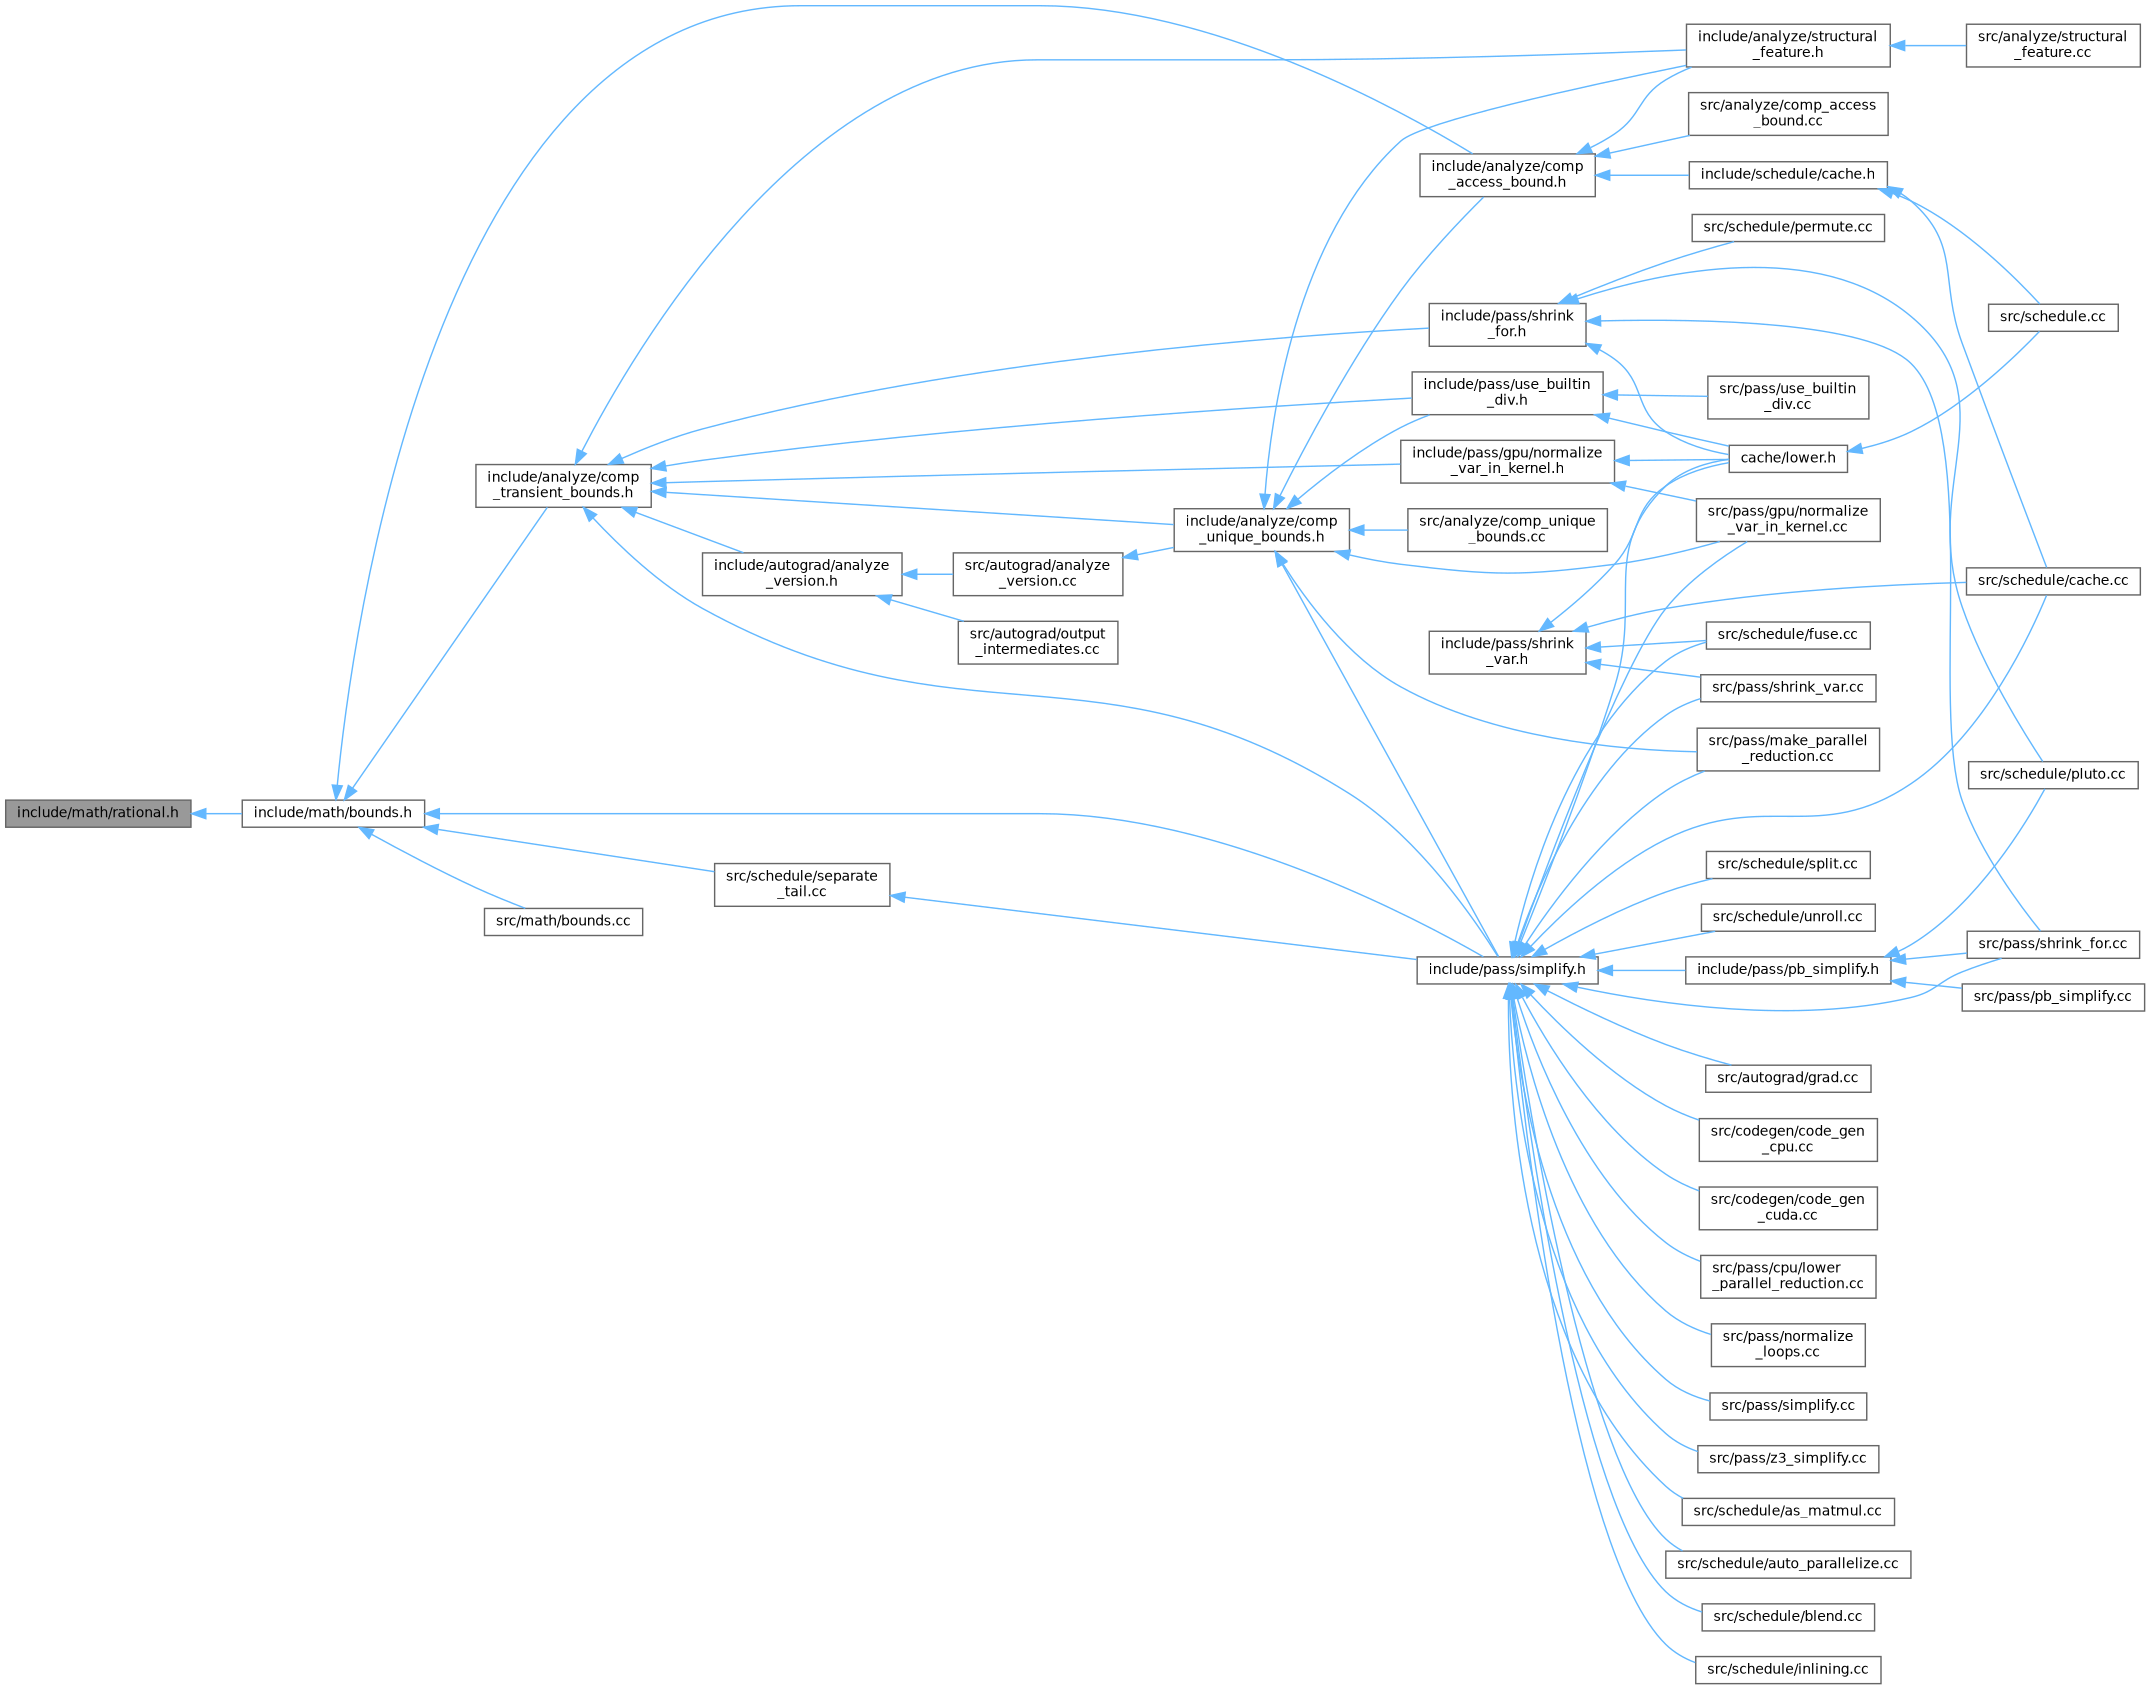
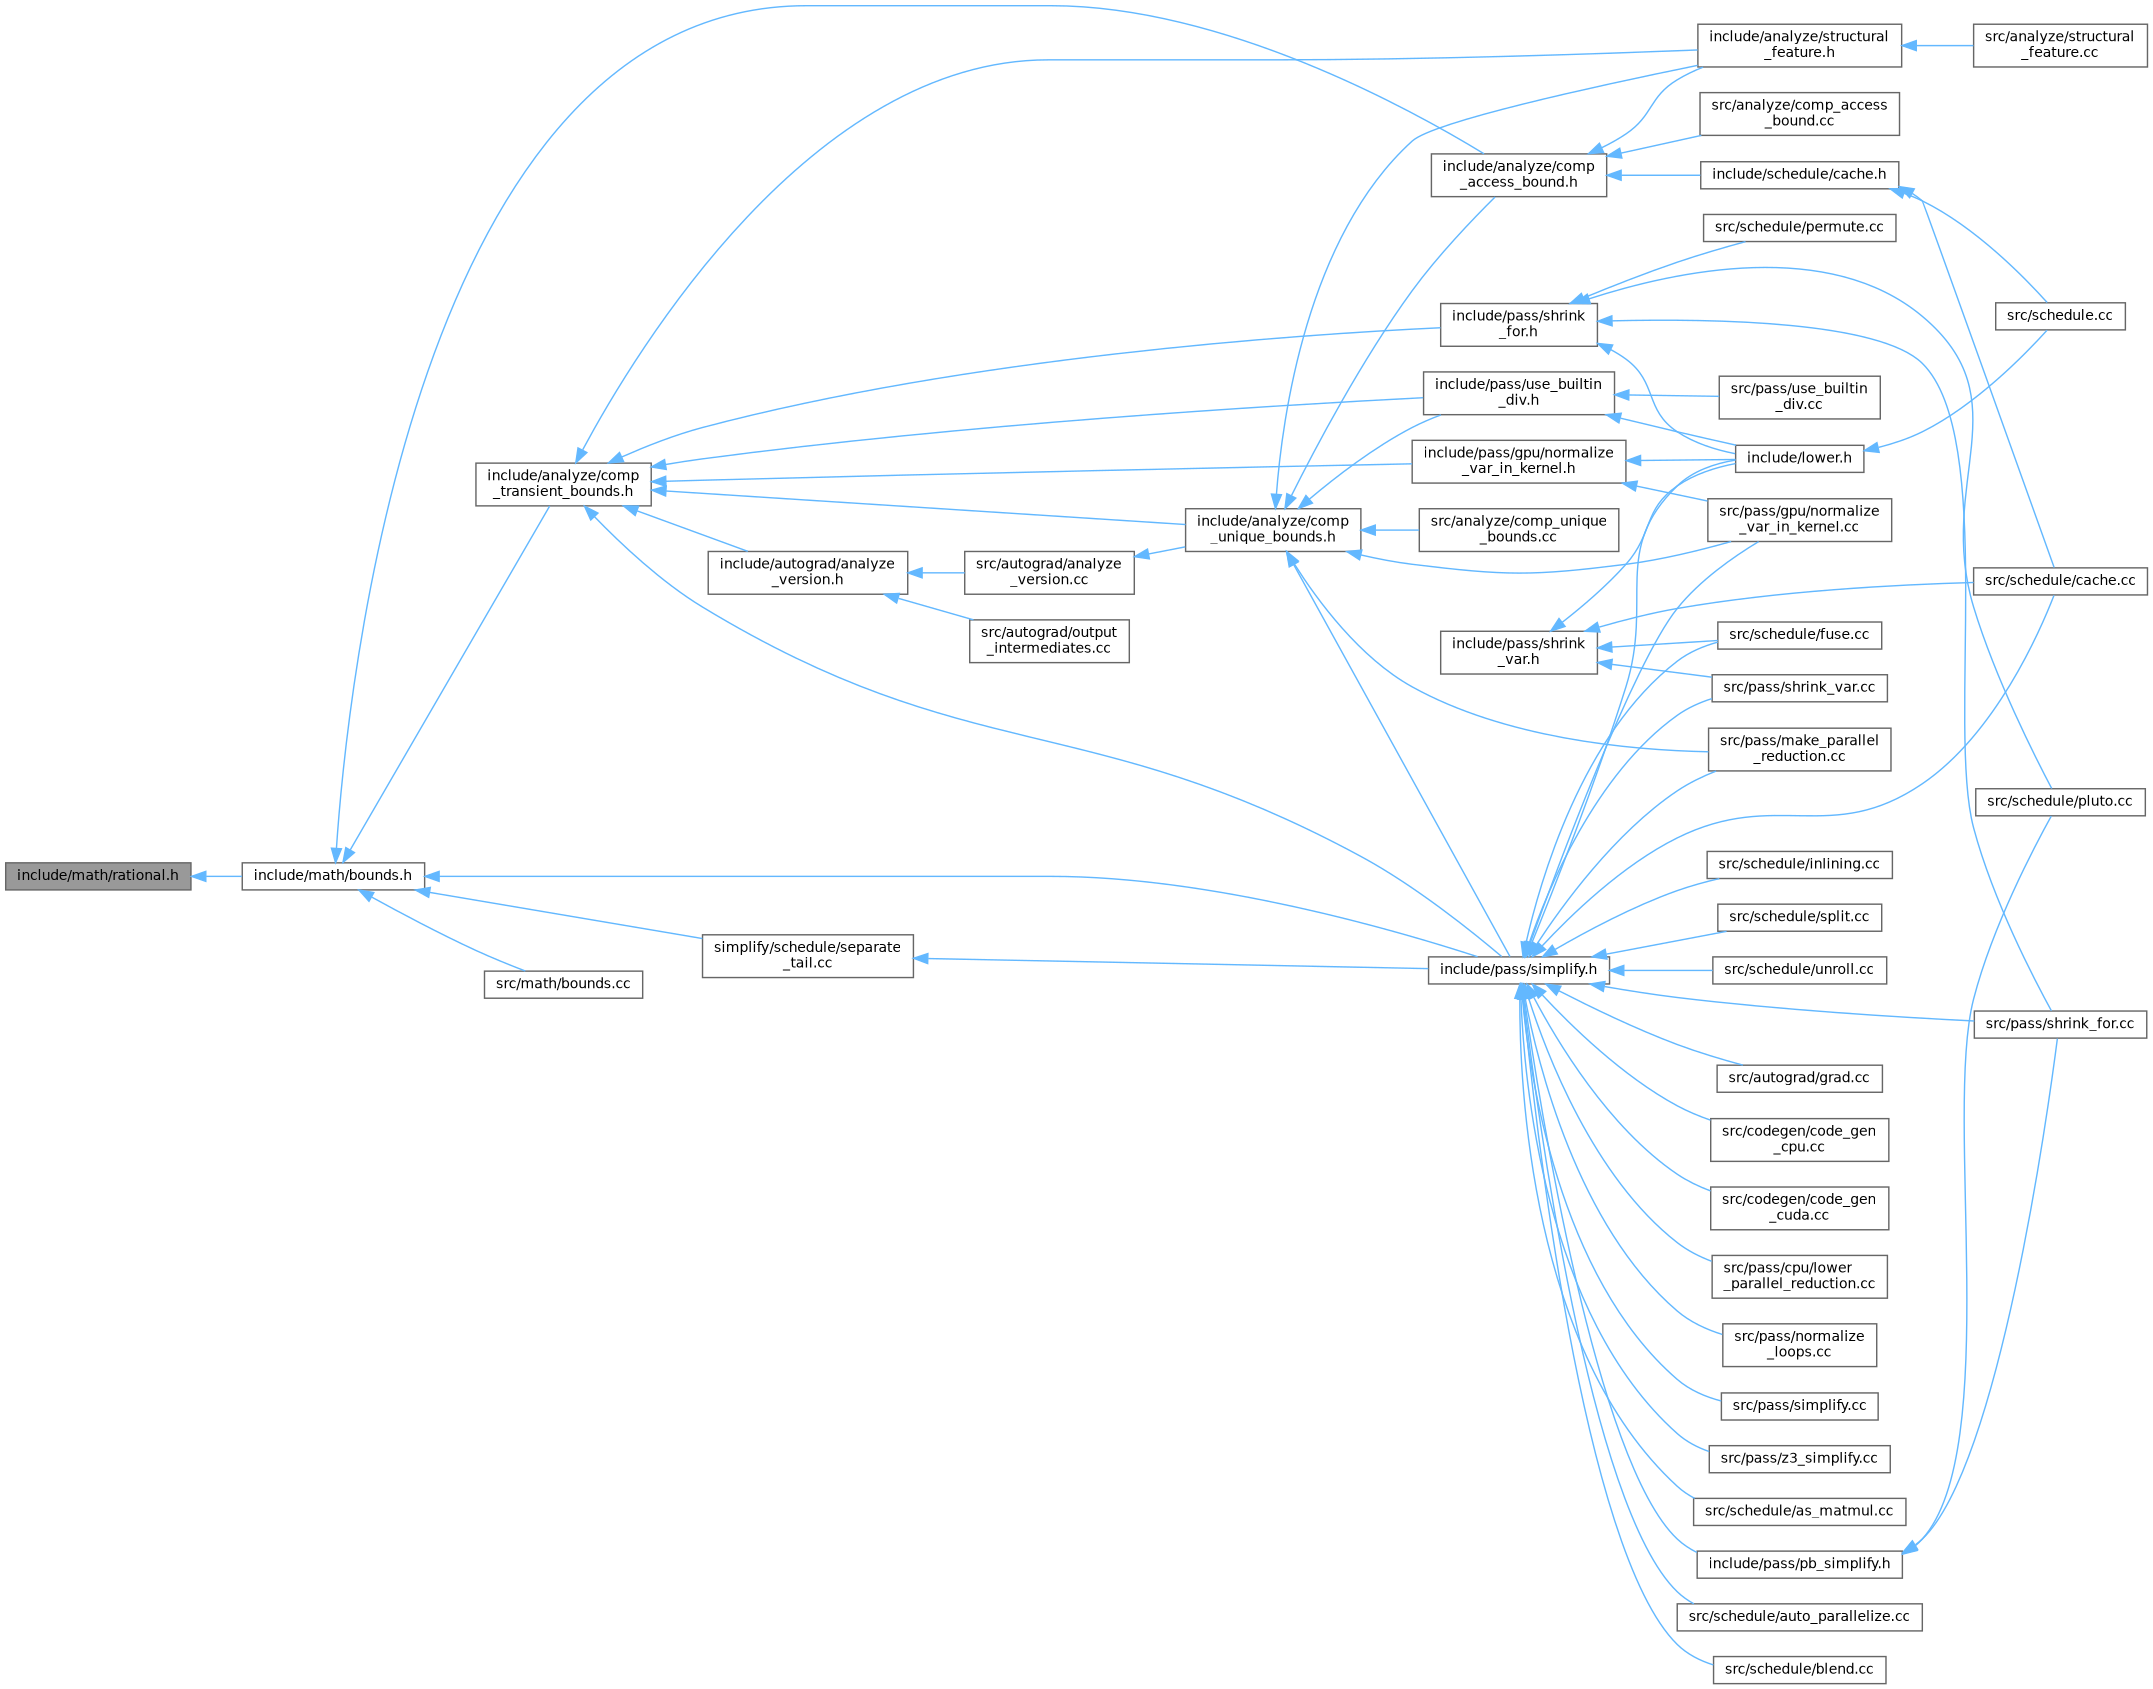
node "cache/lower.h": label "cache/lower.h" -> "include/lower.h"
node "src/schedule/separate _tail.cc": label "src/schedule/separate _tail.cc" -> "simplify/schedule/separate _tail.cc"
node "src/pass/pb_simplify.cc": removed
